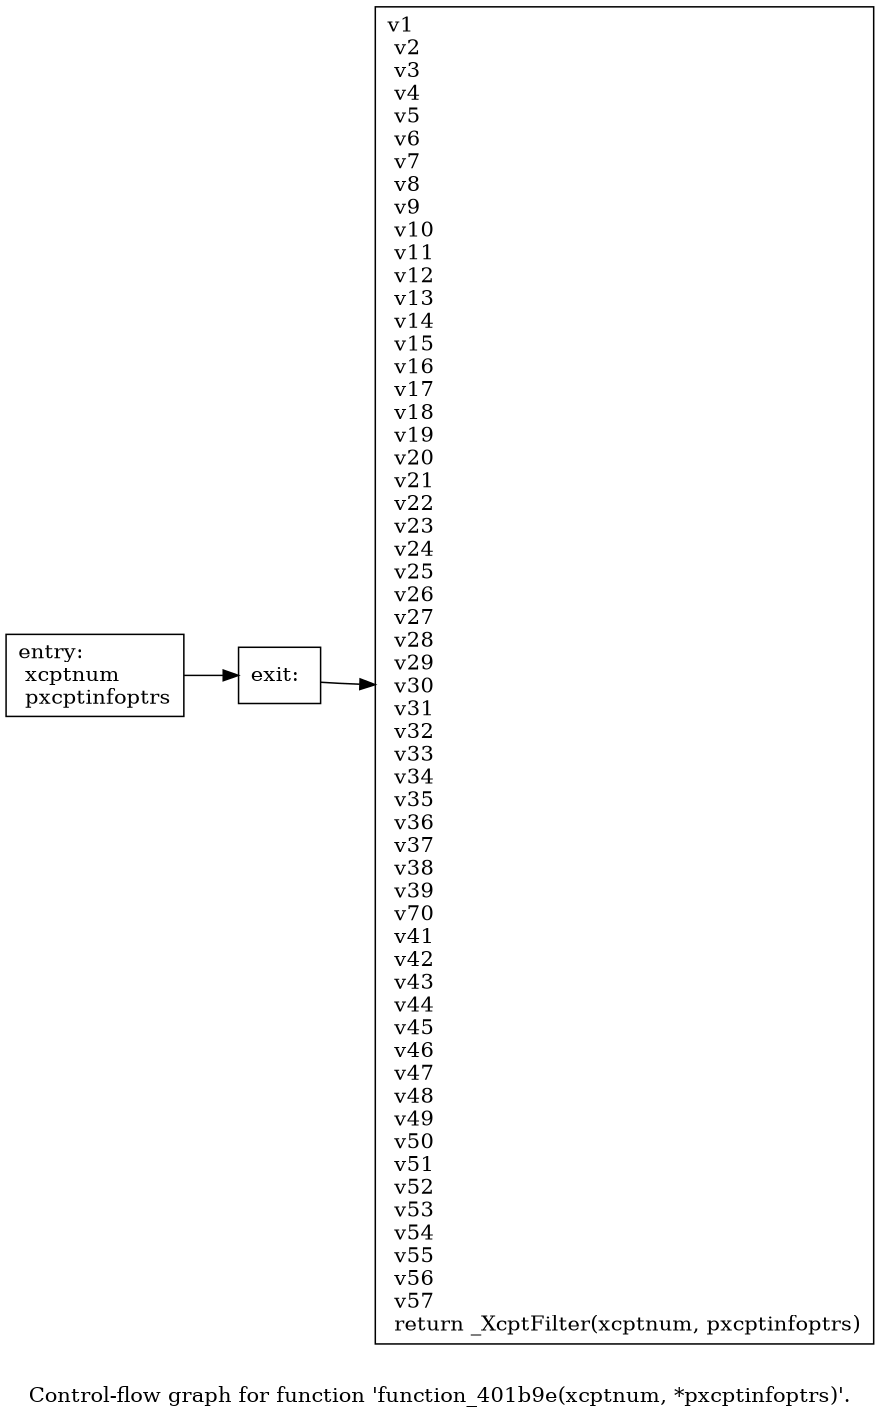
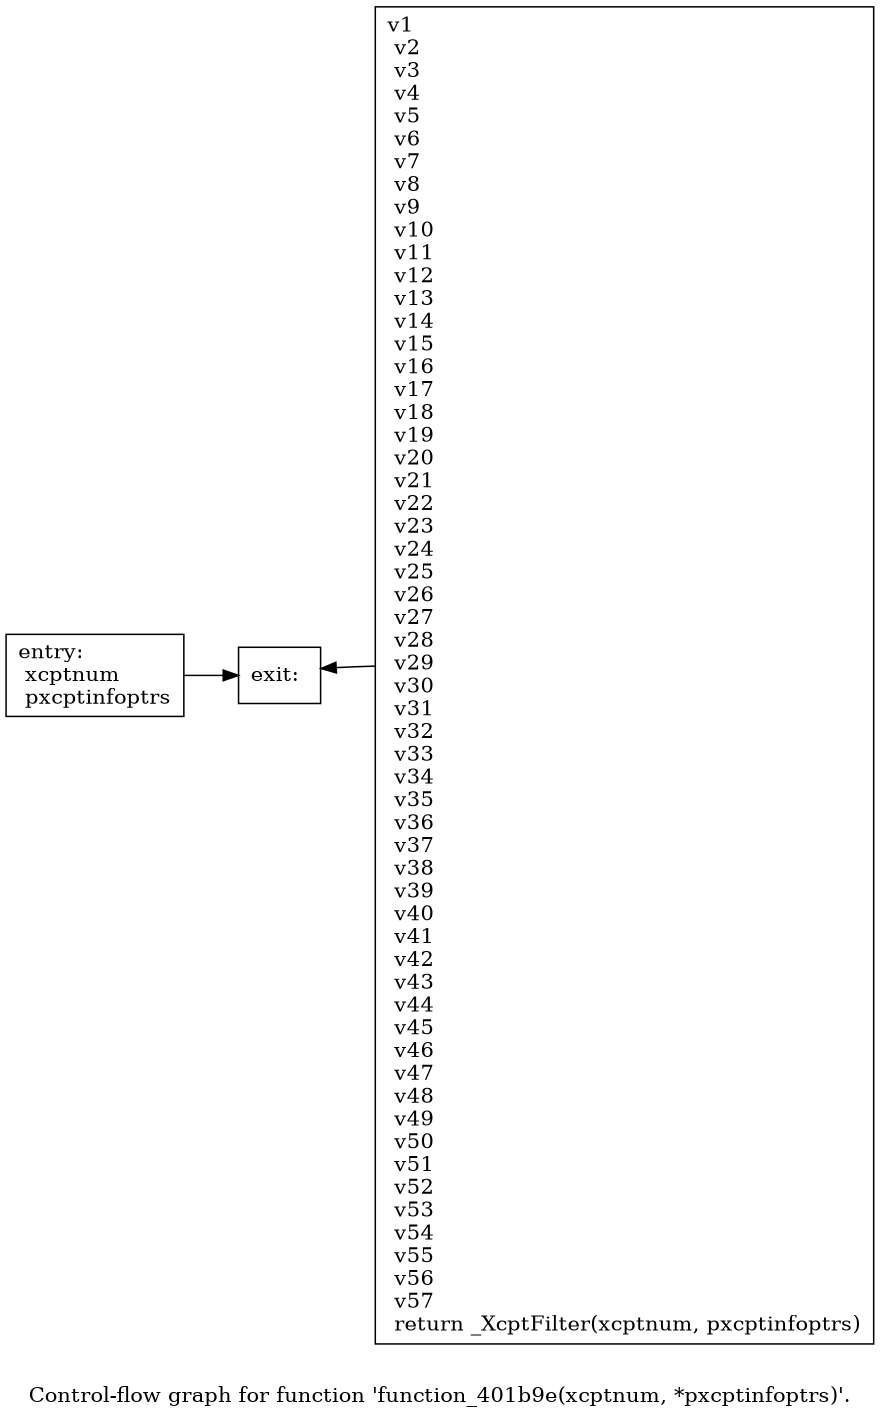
edge "exit:" -> "v1": reversed
node "v1": text "v70" -> "v40"
